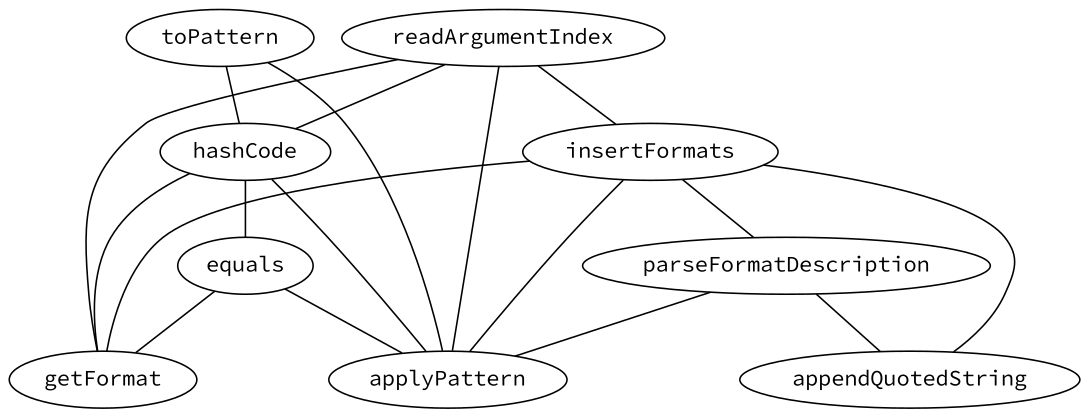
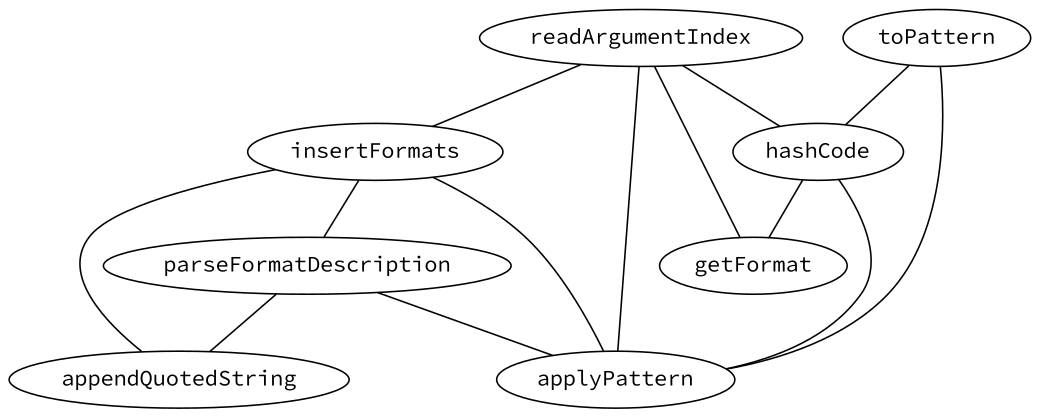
edge "insertFormats" -- "getFormat": removed
node "equals": removed
